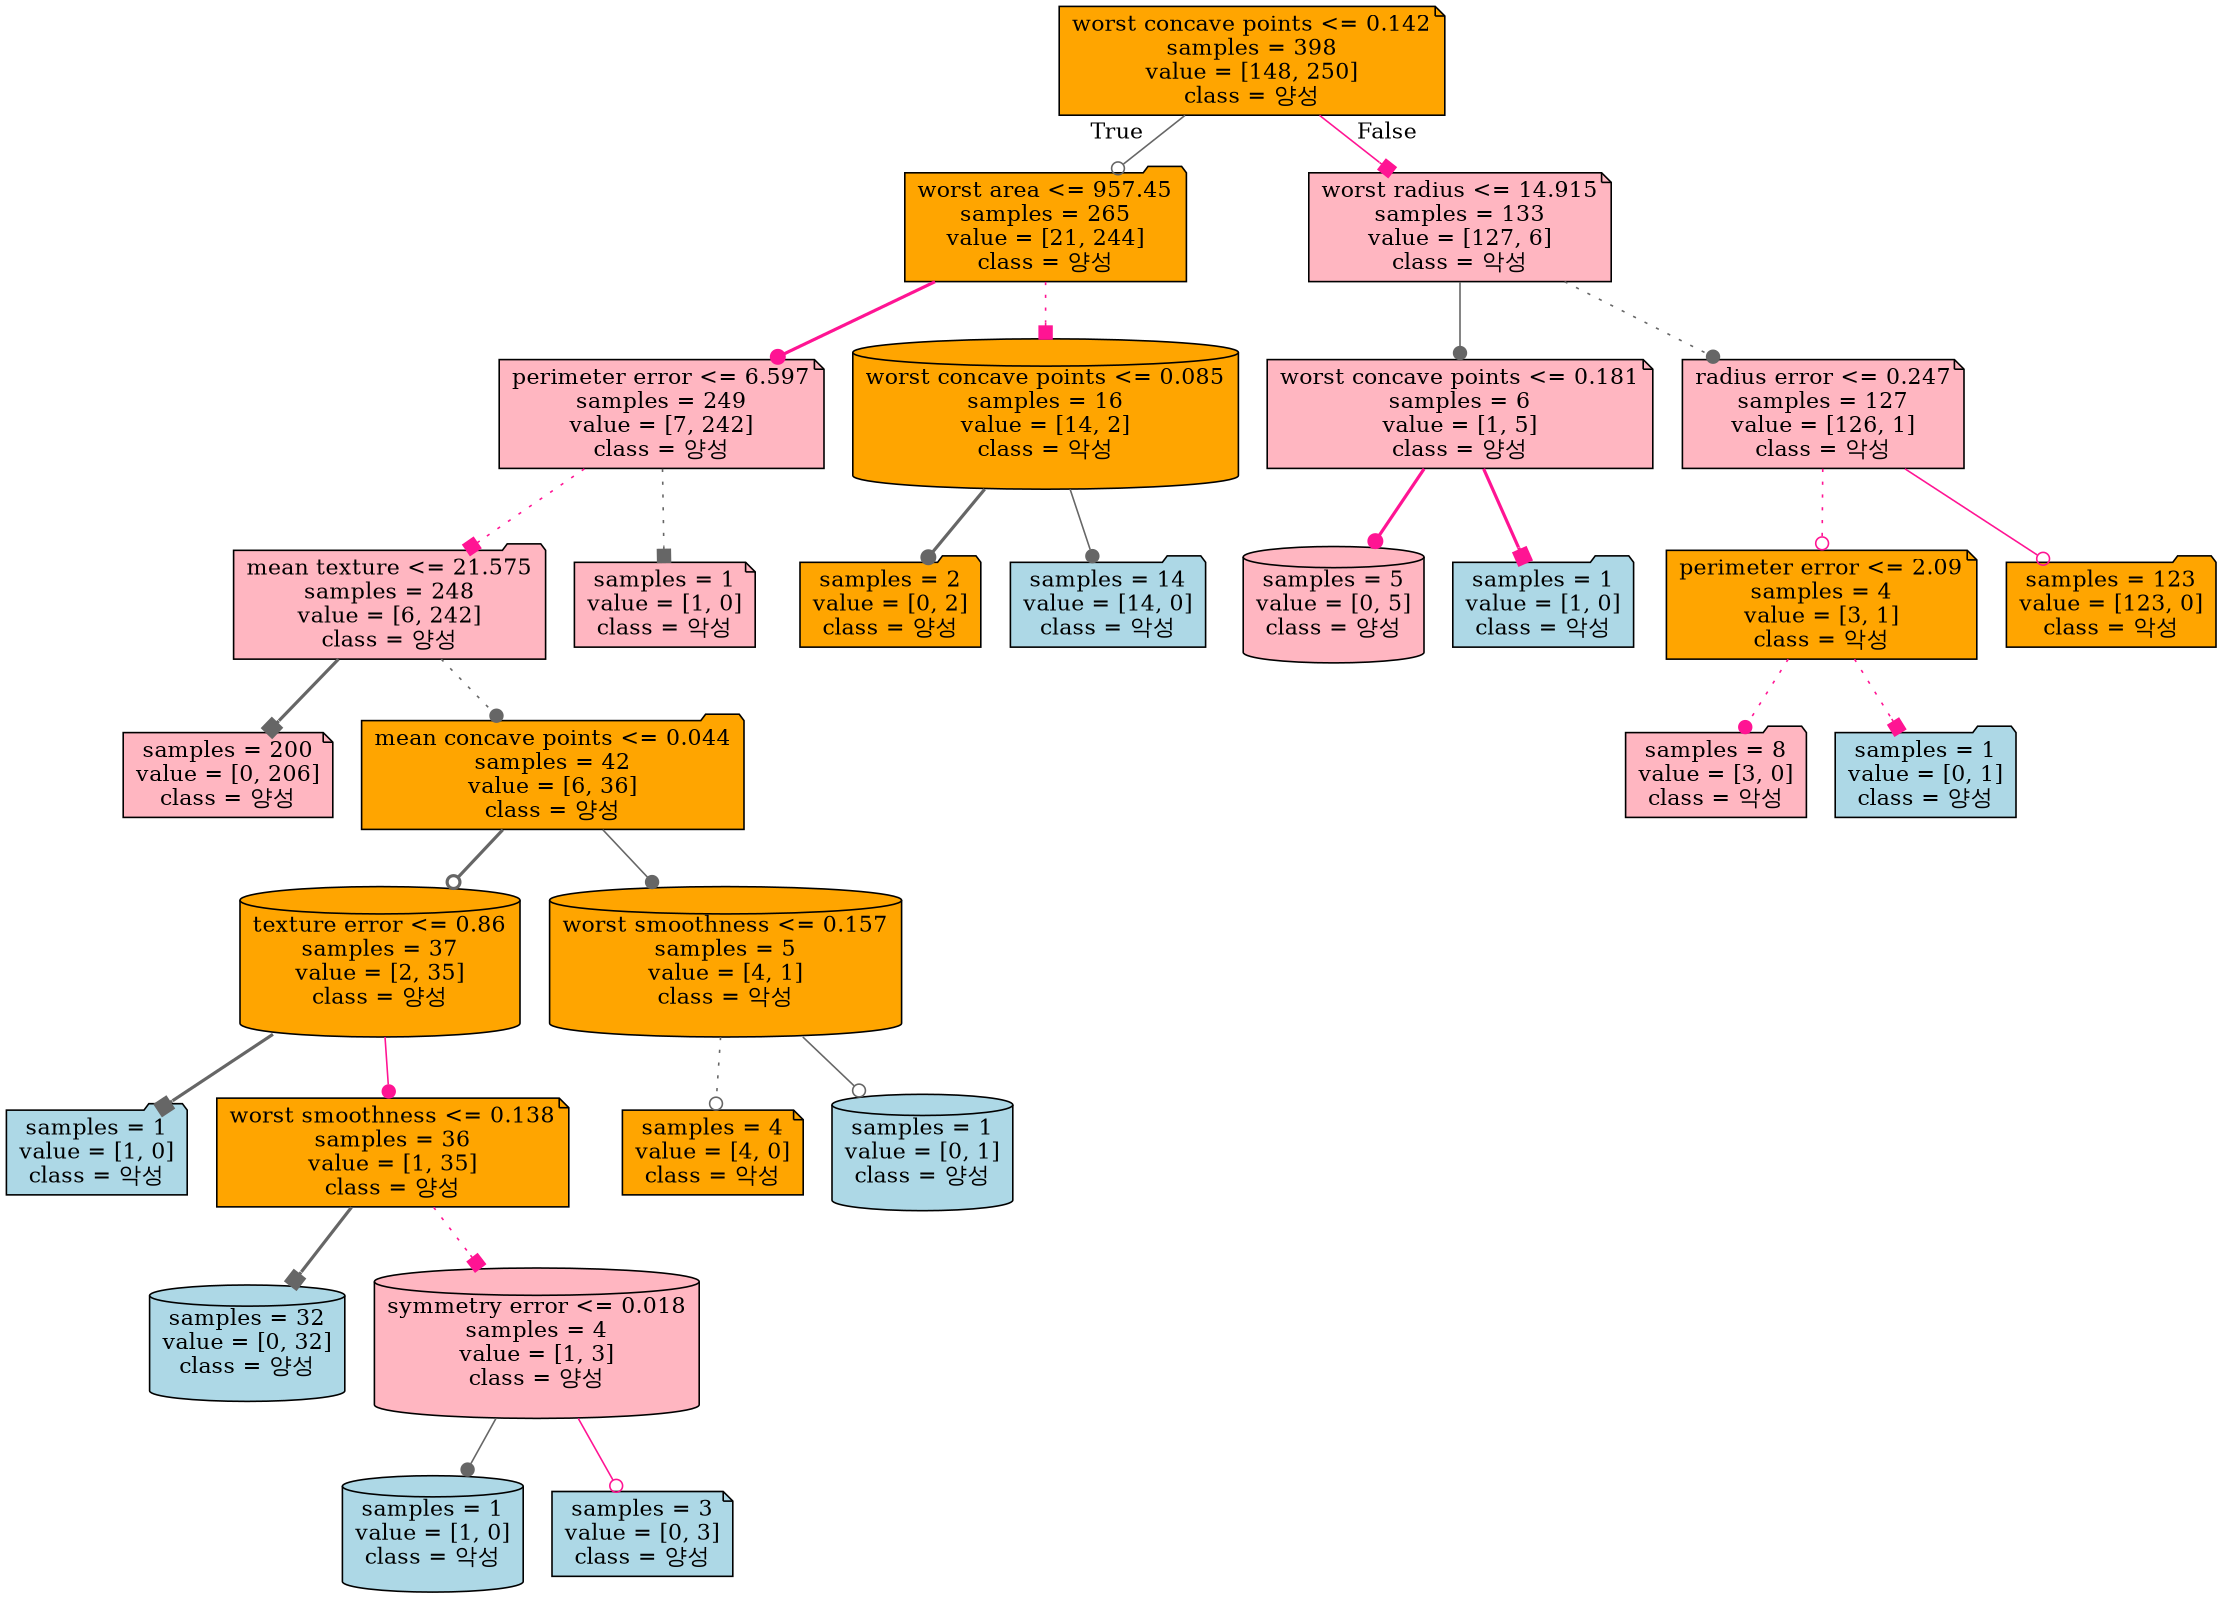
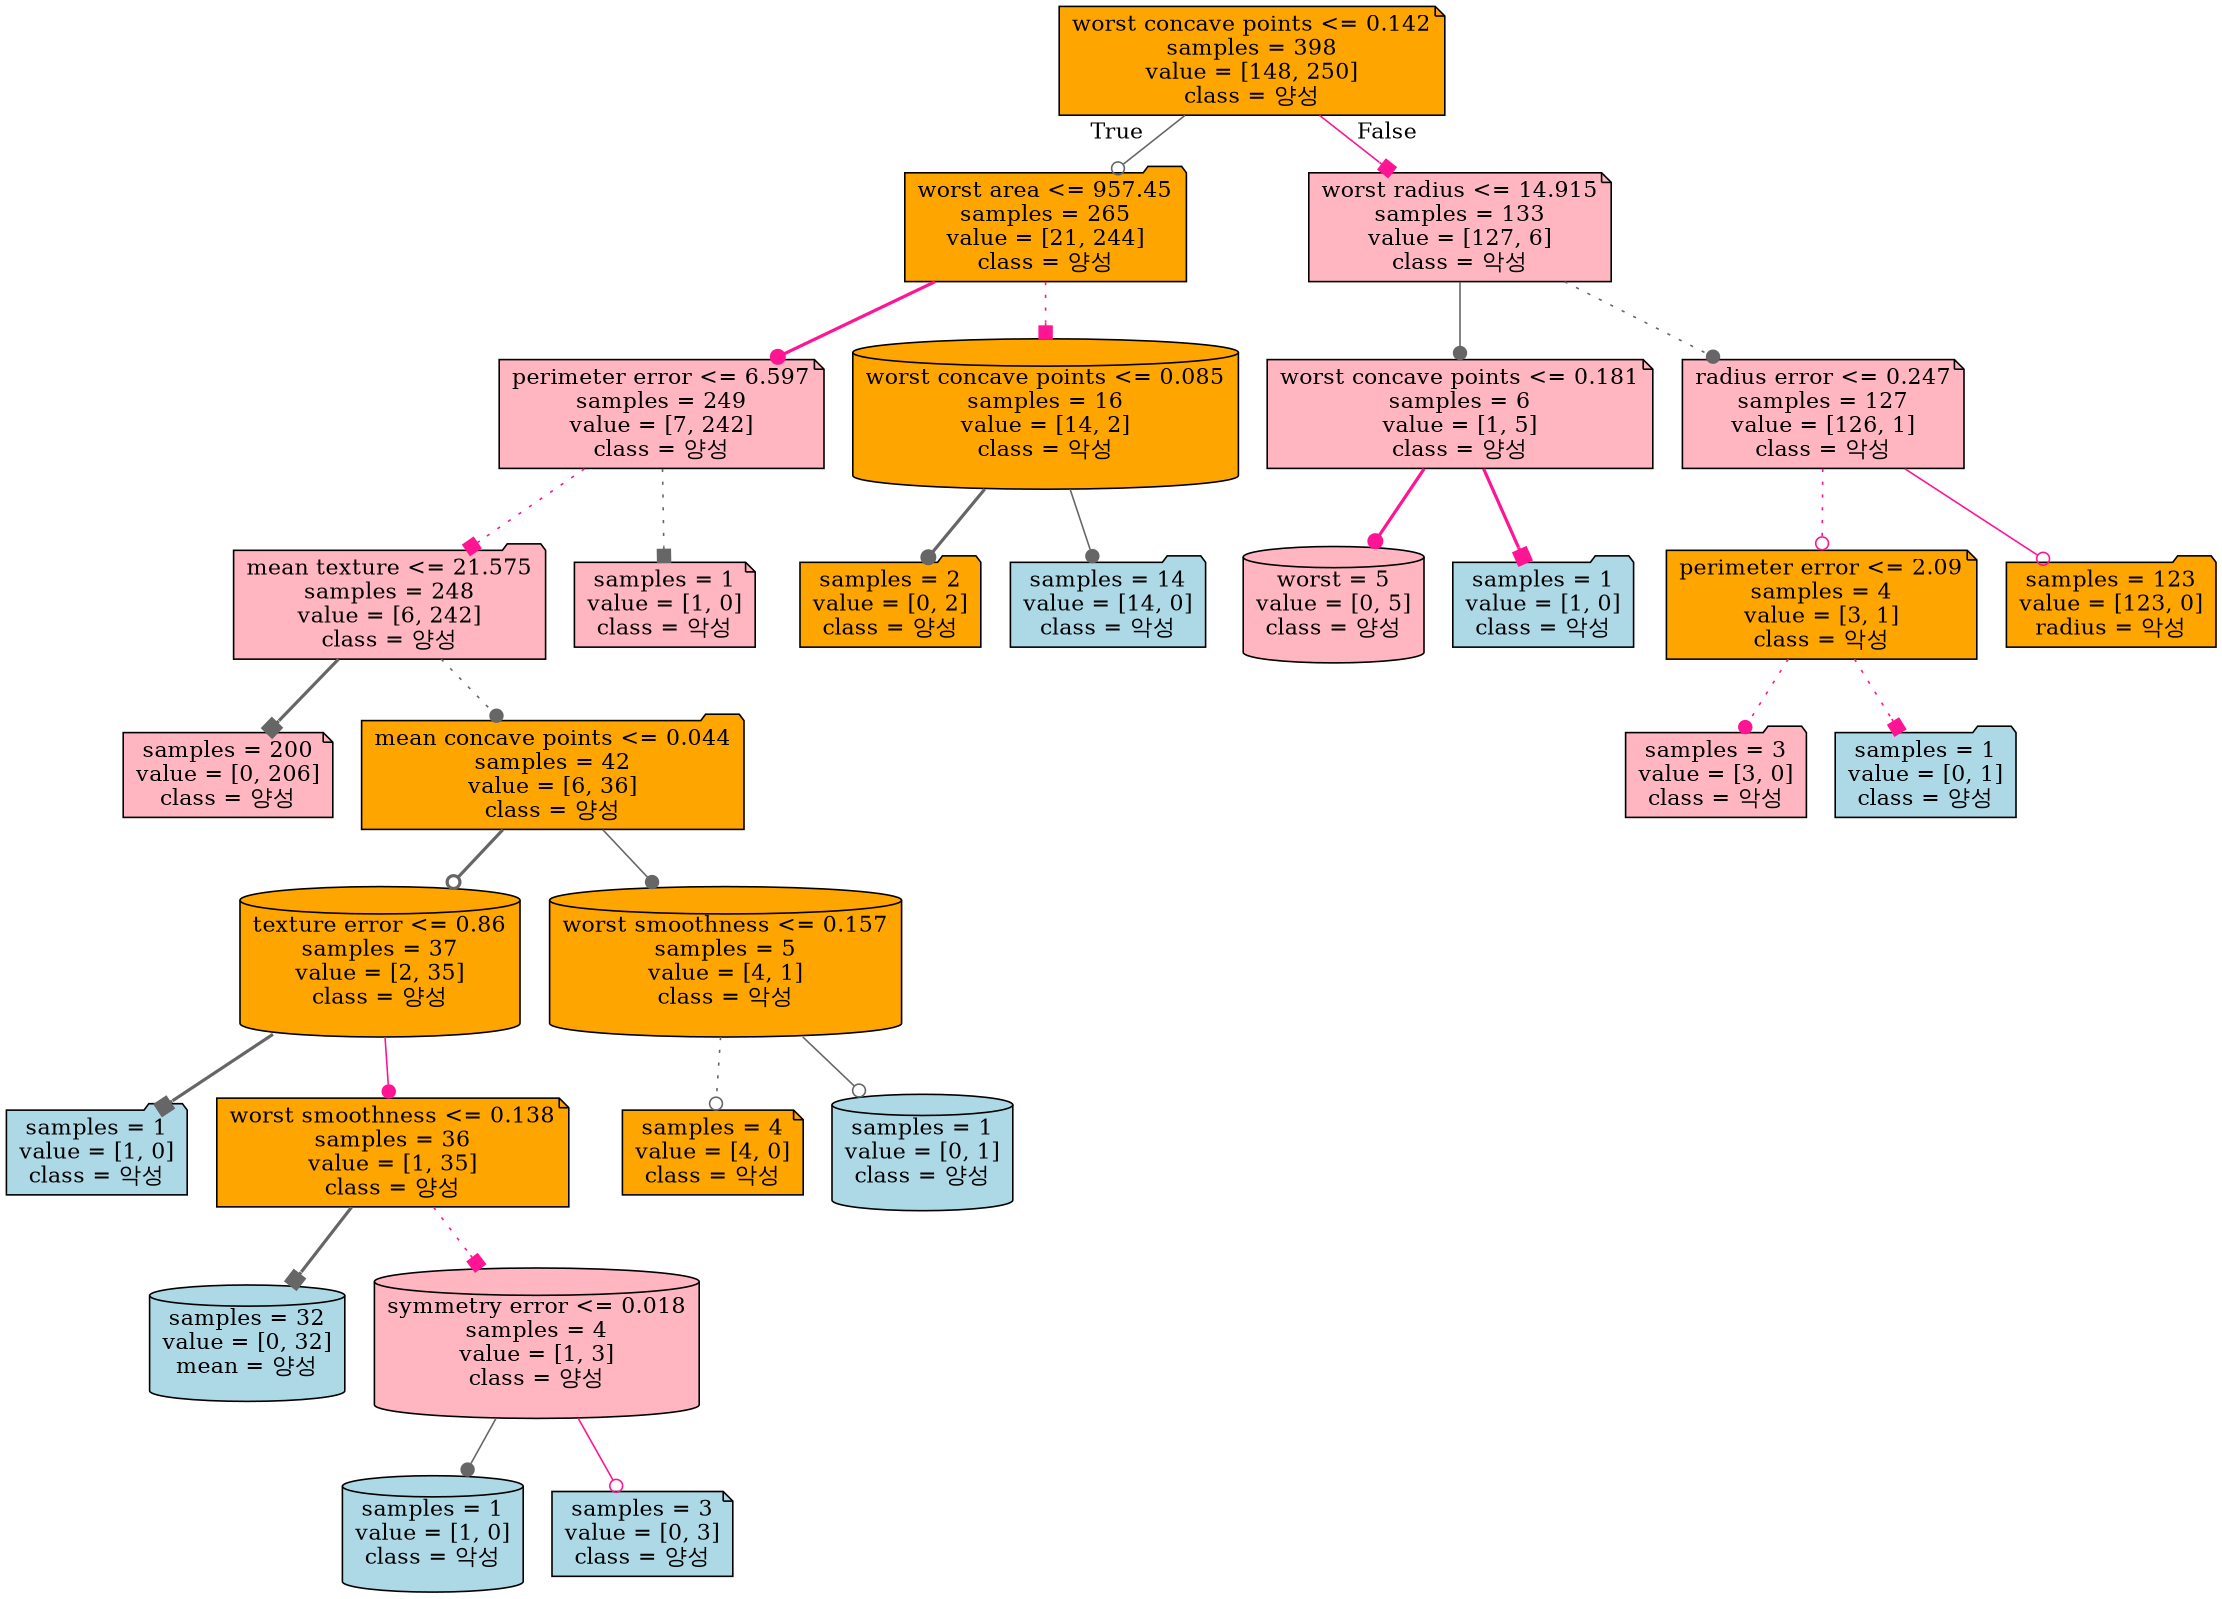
node "samples = 5 value = [0, 5] class = 양성": label "samples = 5 value = [0, 5] class = 양성" -> "worst = 5 value = [0, 5] class = 양성"
node "samples = 123 value = [123, 0] class = 악성": label "samples = 123 value = [123, 0] class = 악성" -> "samples = 123 value = [123, 0] radius = 악성"
node "samples = 8 value = [3, 0] class = 악성": label "samples = 8 value = [3, 0] class = 악성" -> "samples = 3 value = [3, 0] class = 악성"
node "samples = 32 value = [0, 32] class = 양성": label "samples = 32 value = [0, 32] class = 양성" -> "samples = 32 value = [0, 32] mean = 양성"
